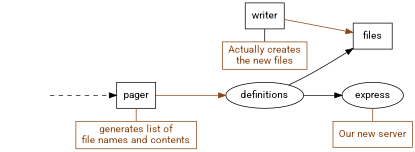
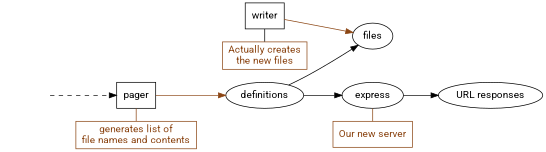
node "files": shape box -> ellipse
node "URL responses": added
